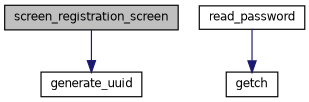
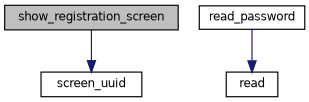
node "screen_registration_screen": label "screen_registration_screen" -> "show_registration_screen"
node "generate_uuid": label "generate_uuid" -> "screen_uuid"
node "getch": label "getch" -> "read"
